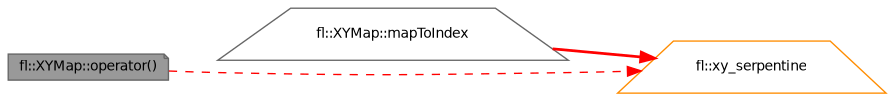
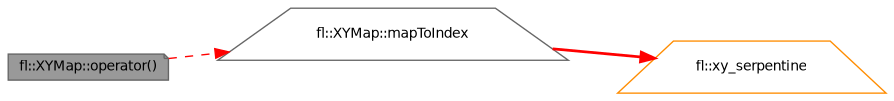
edge "fl::XYMap::operator()" -> "fl::xy_serpentine": now "fl::XYMap::operator()" -> "fl::XYMap::mapToIndex"
